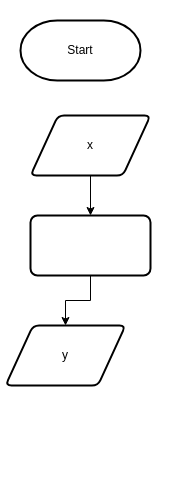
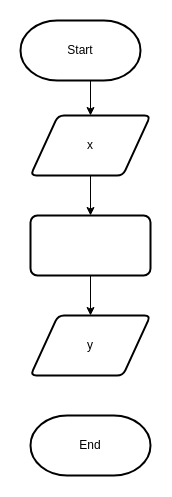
edge "Start" -> "x": added
node "y": moved (66, 356) -> (91, 346)
node "End": added
